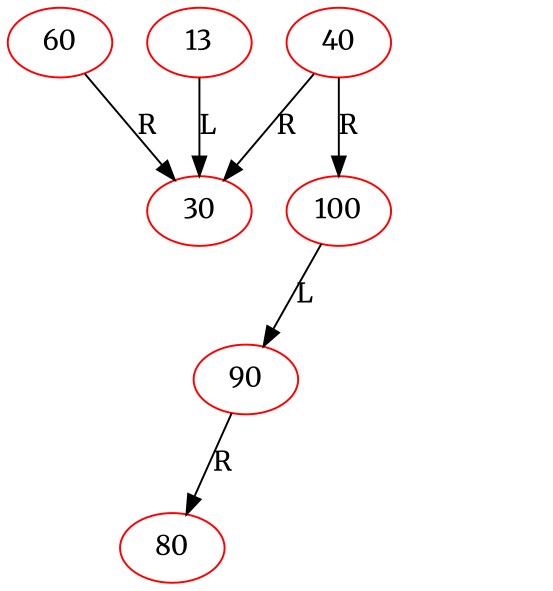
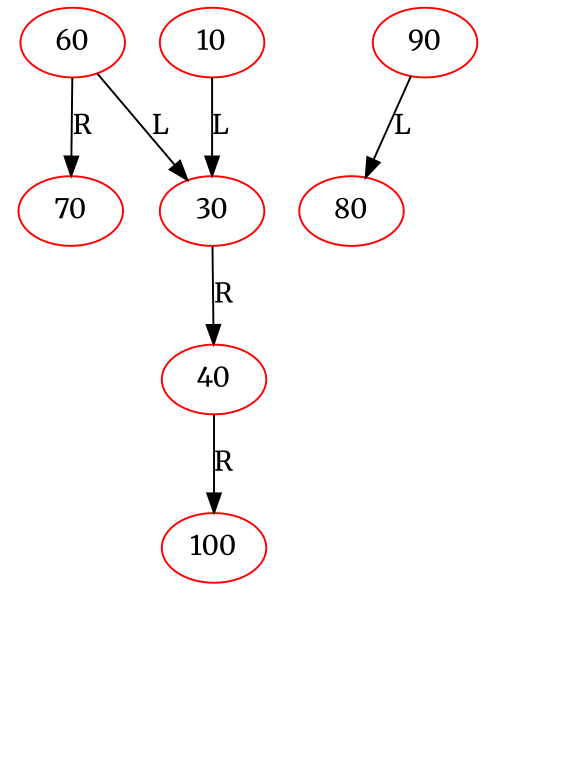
node "13": label "13" -> "10"
edge "40" -> "30": reversed
edge "60" -> "30": label "R" -> "L"
node "70": added
edge "100" -> "90": removed, label "L"
edge "90" -> "80": label "R" -> "L"
